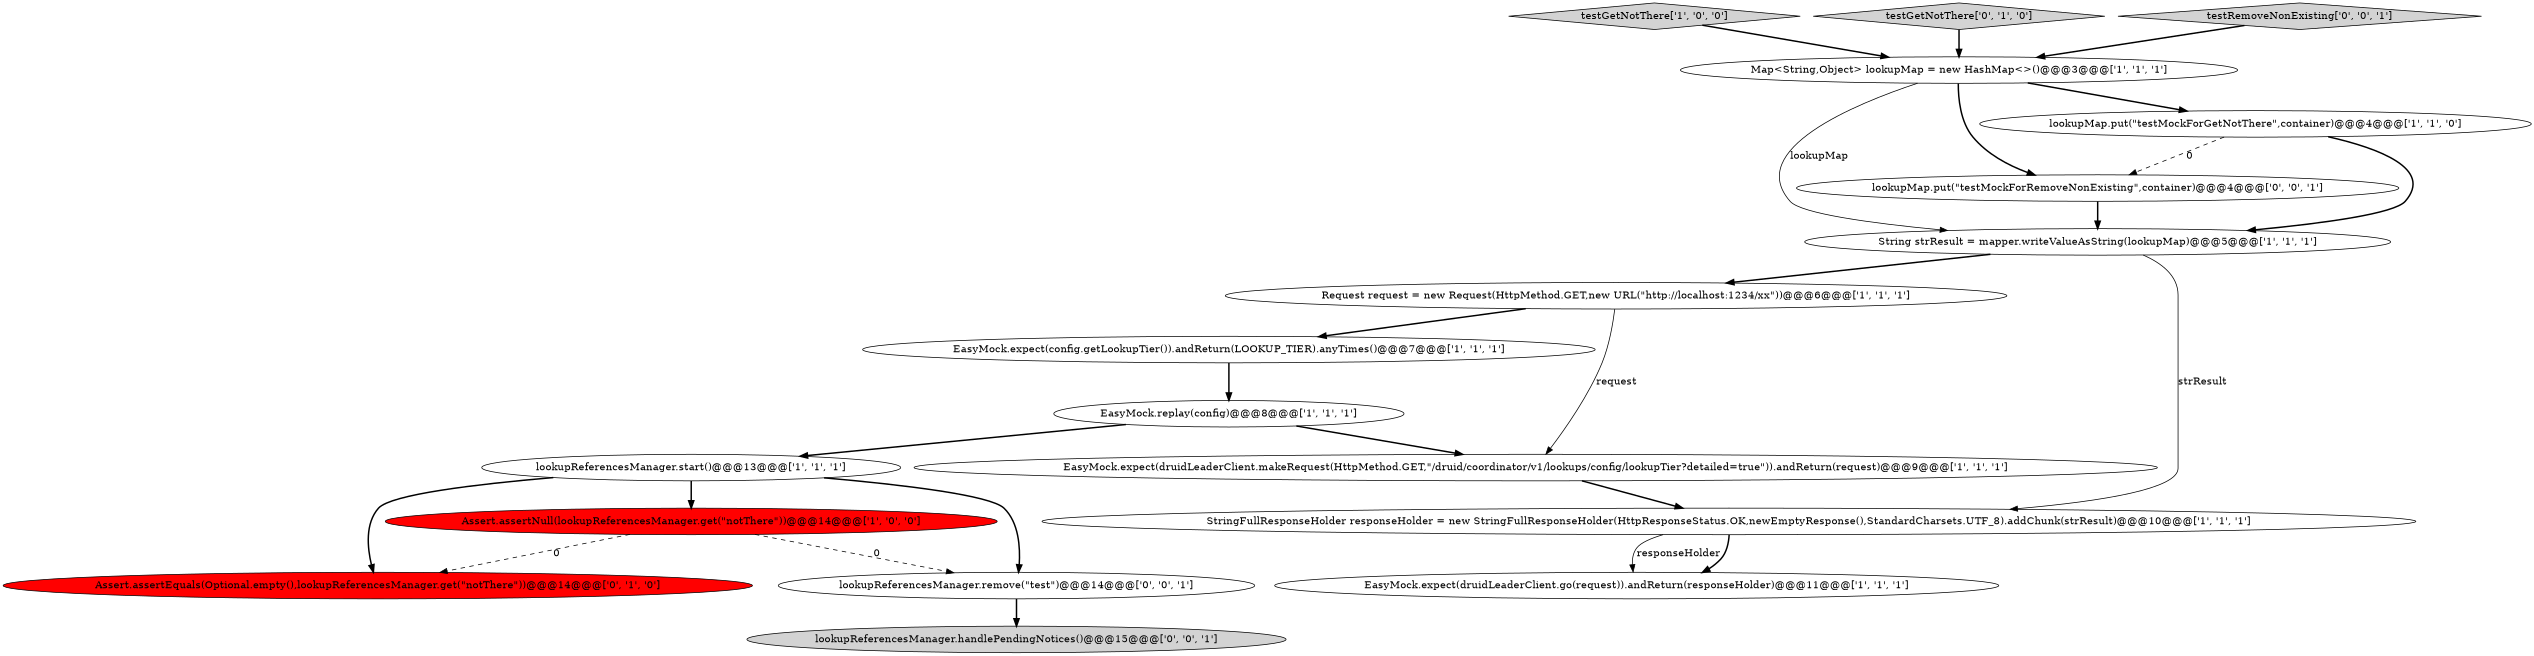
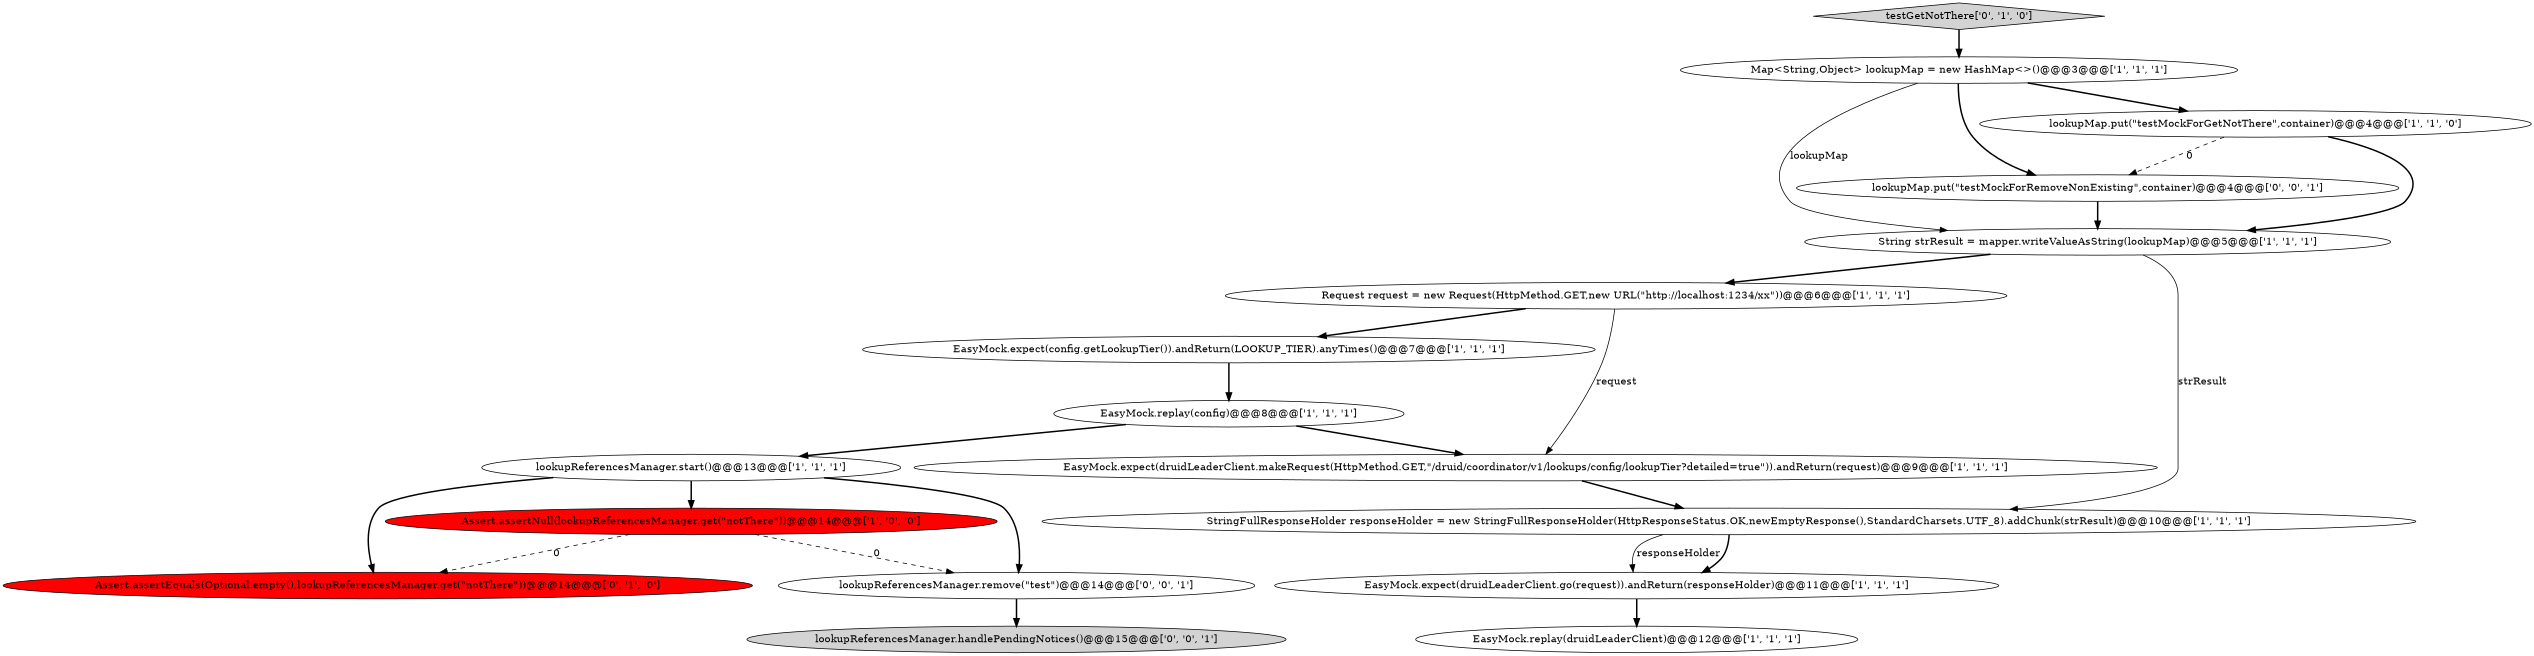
node "testGetNotThere['1', '0', '0']": removed
node "testRemoveNonExisting['0', '0', '1']": removed
node "EasyMock.replay(druidLeaderClient)@@@12@@@['1', '1', '1']": added
